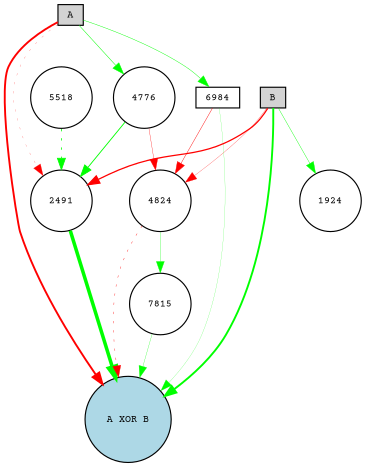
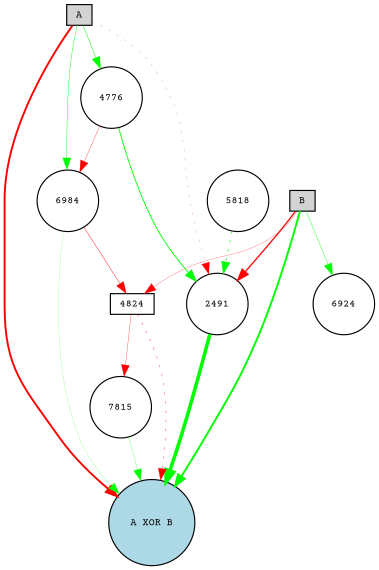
node "5518": label "5518" -> "5818"
node "6984": shape box -> circle
edge "4776" -> "4824": now "4776" -> "6984"
node "4824": shape circle -> box
node "1924": label "1924" -> "6924"
edge "4824" -> "7815": color green -> red
